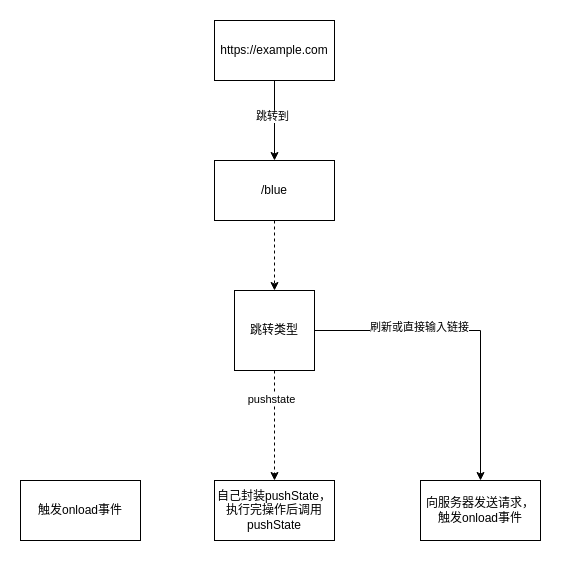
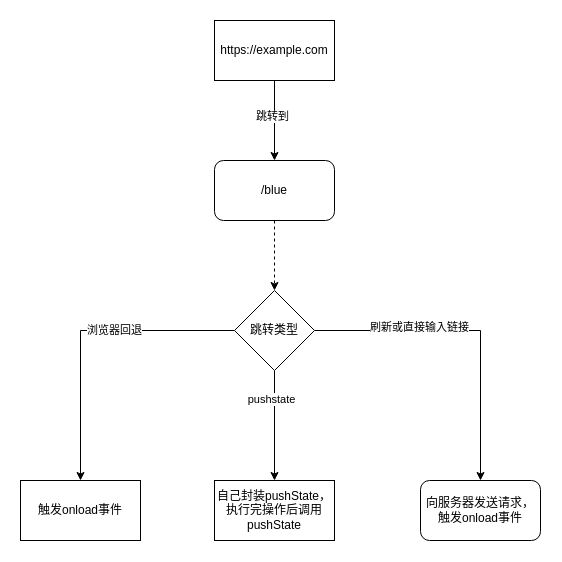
node "/blue": shape rectangle -> rounded rectangle
edge "跳转类型" -> "触发onload事件": added, label "浏览器回退"
node "跳转类型": shape rectangle -> diamond
edge "跳转类型" -> "自己封装pushState，执行完操作后调用pushState": style dashed -> solid
node "向服务器发送请求，触发onload事件": shape rectangle -> rounded rectangle
